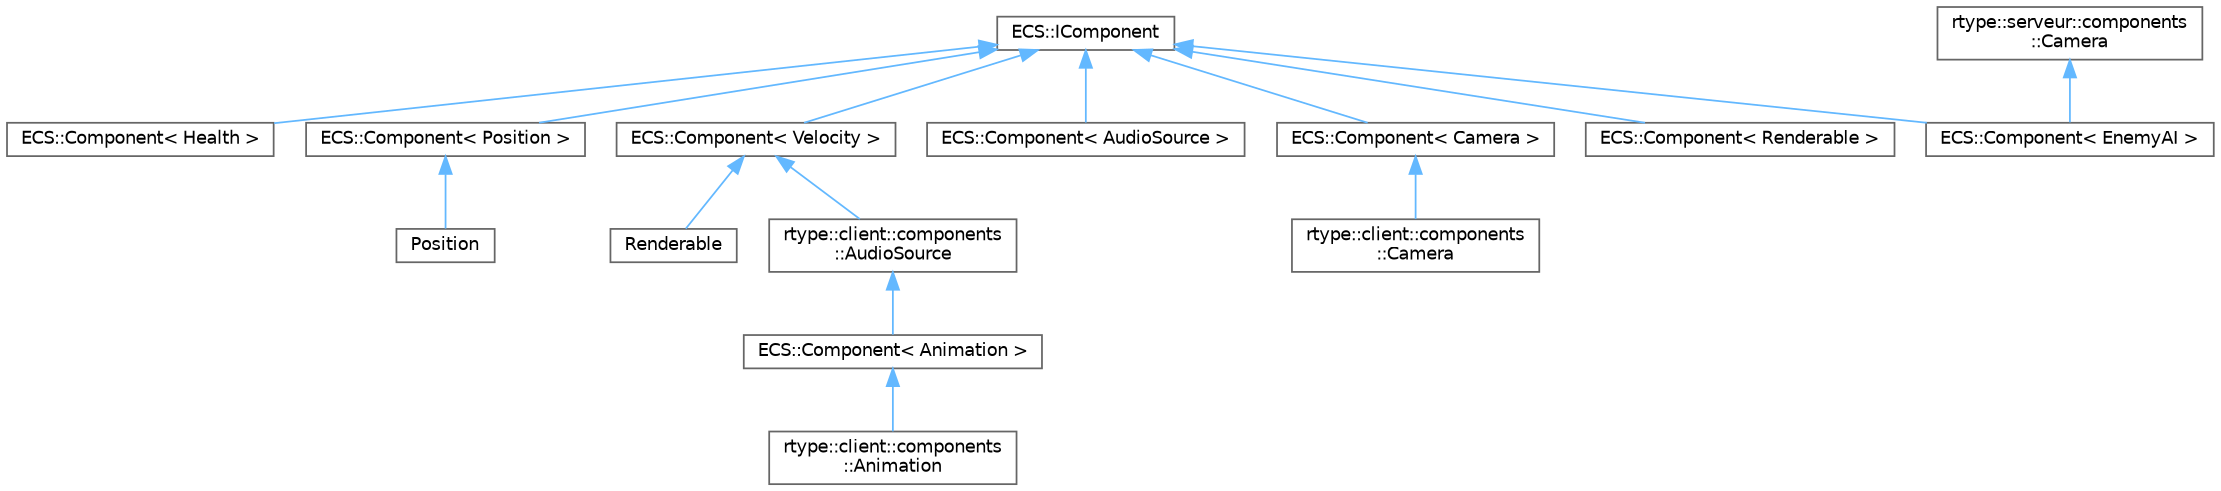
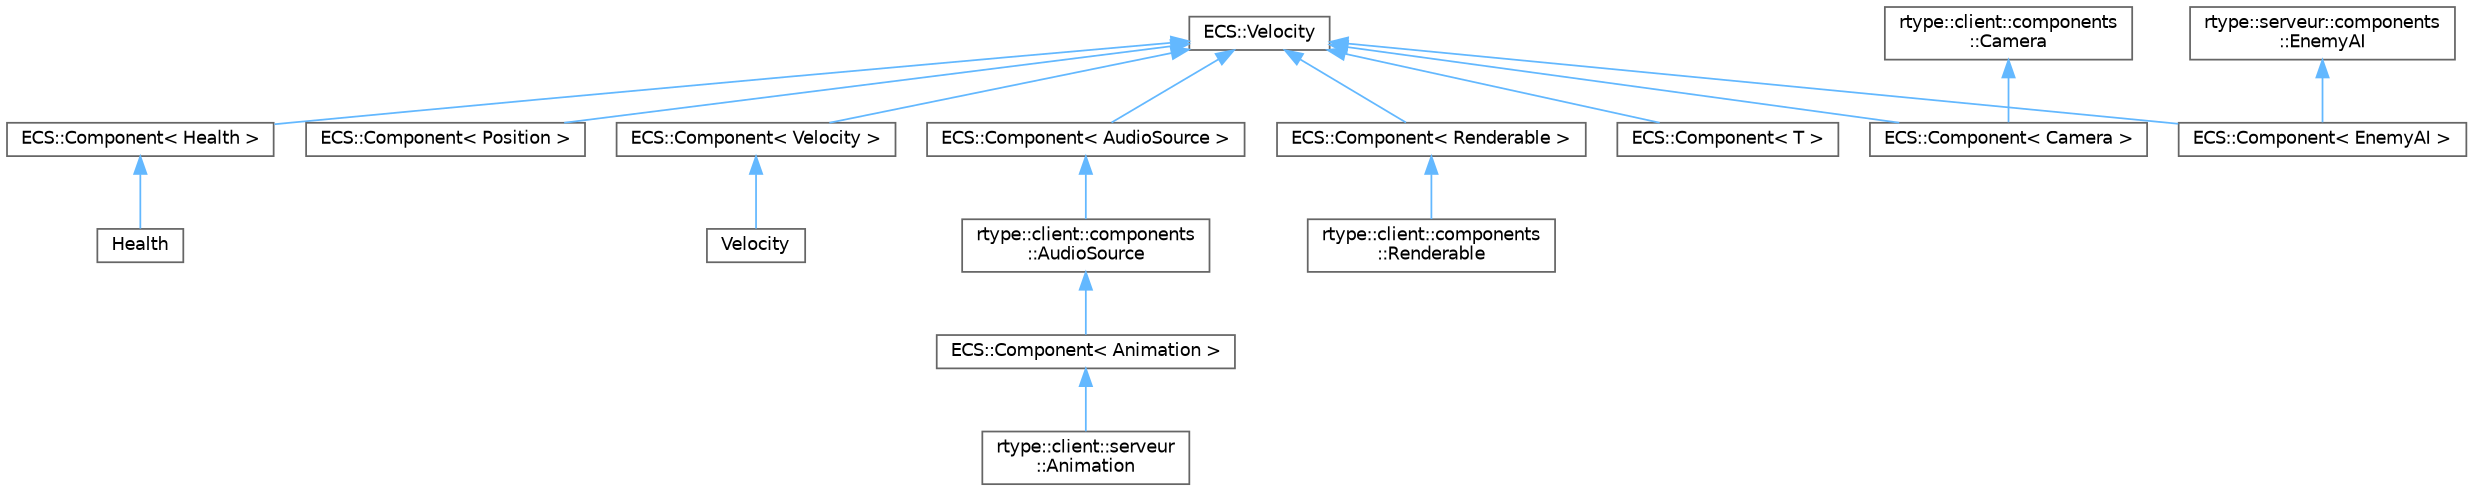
node "ECS::IComponent": label "ECS::IComponent" -> "ECS::Velocity"
node "rtype::serveur::components ::Camera": label "rtype::serveur::components ::Camera" -> "rtype::serveur::components ::EnemyAI"
node "ECS::Component< T >": added
edge "rtype::client::components ::AudioSource" -> "ECS::Component< Velocity >": now "rtype::client::components ::AudioSource" -> "ECS::Component< AudioSource >"
edge "rtype::client::components ::Camera" -> "ECS::Component< Camera >": reversed
node "Health": added
node "Position": removed
node "Renderable": label "Renderable" -> "Velocity"
node "rtype::client::components ::Renderable": added
node "rtype::client::components ::Animation": label "rtype::client::components ::Animation" -> "rtype::client::serveur ::Animation"
